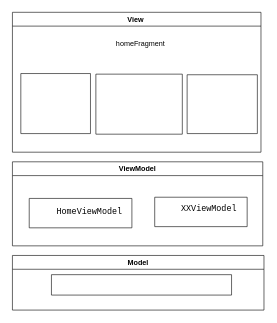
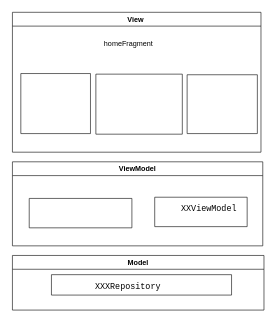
node "homeFragment": moved (140, 44) -> (128, 44)
node "HomeViewModel": removed
node "XXXRepository": added
